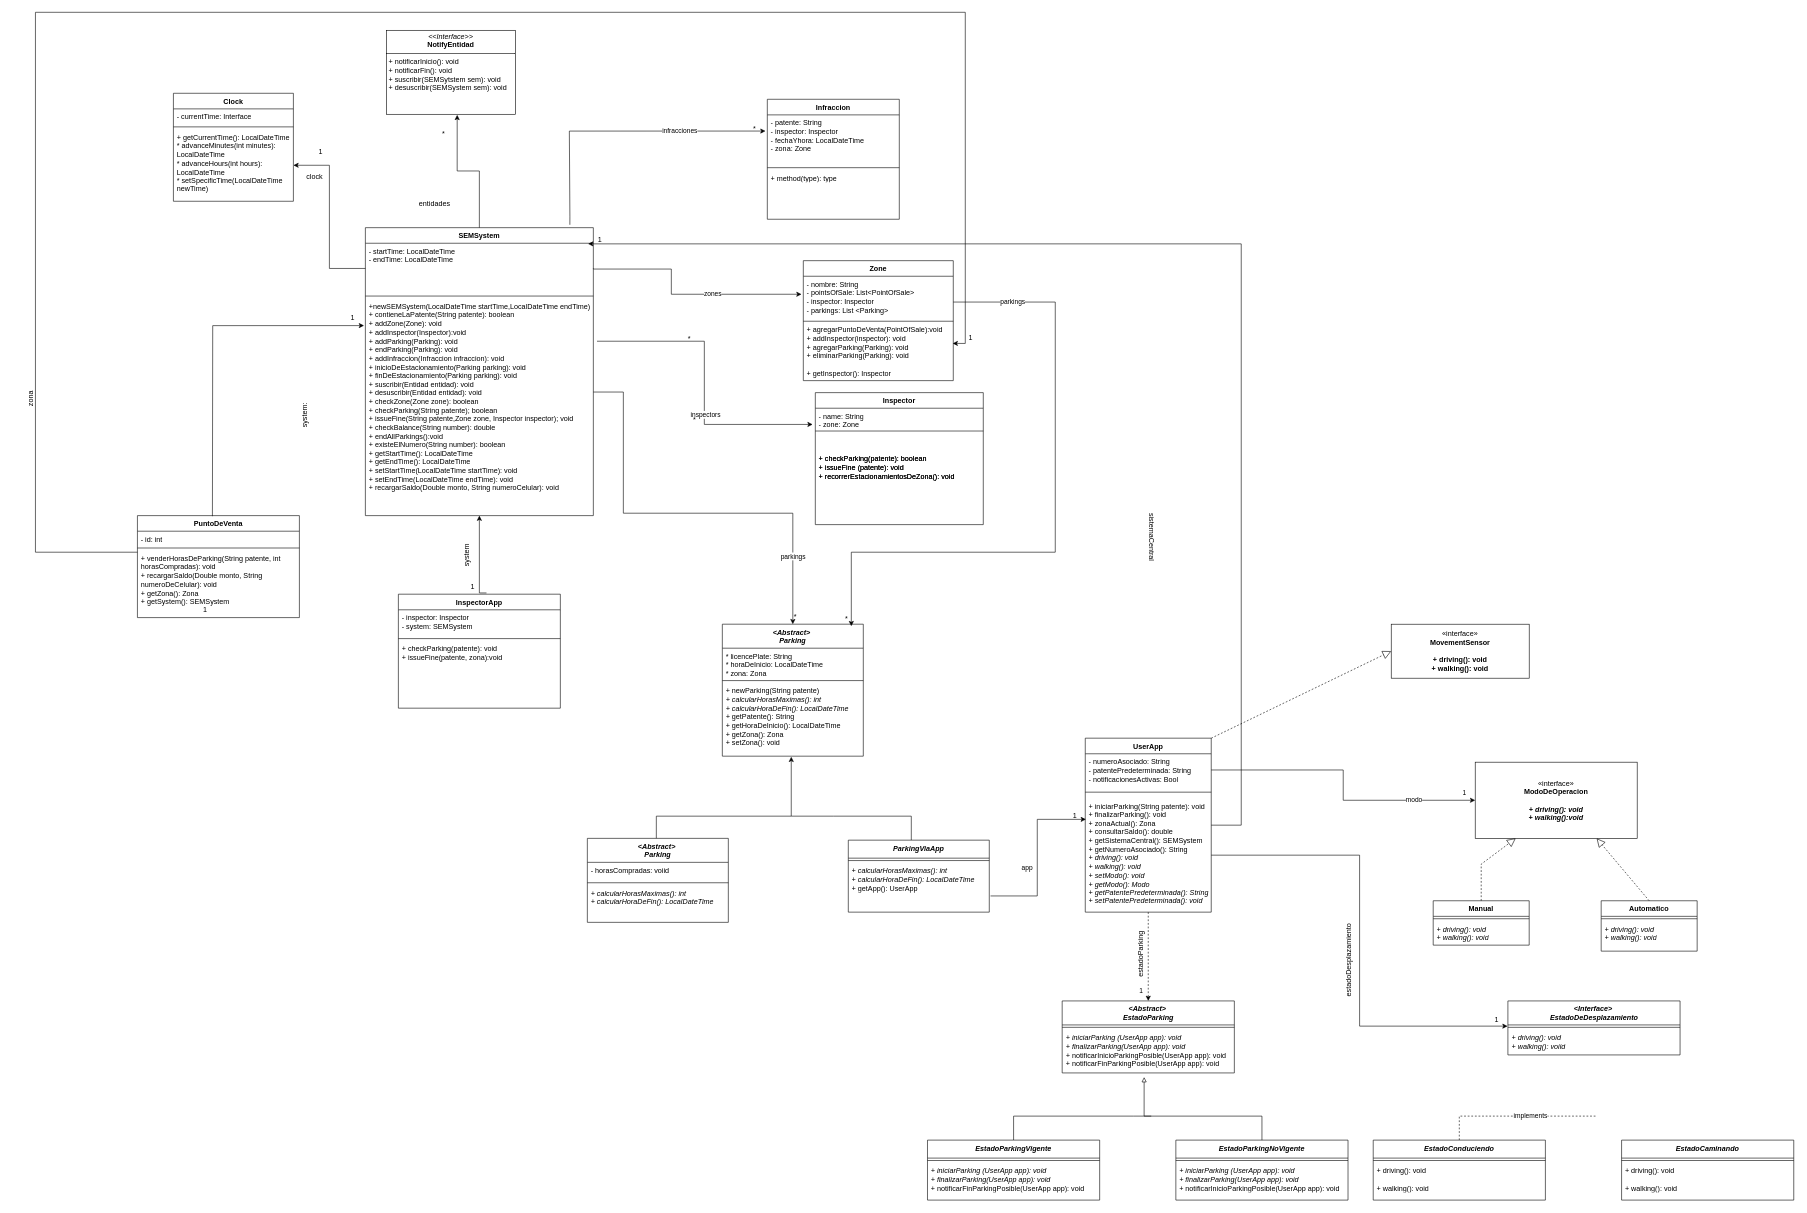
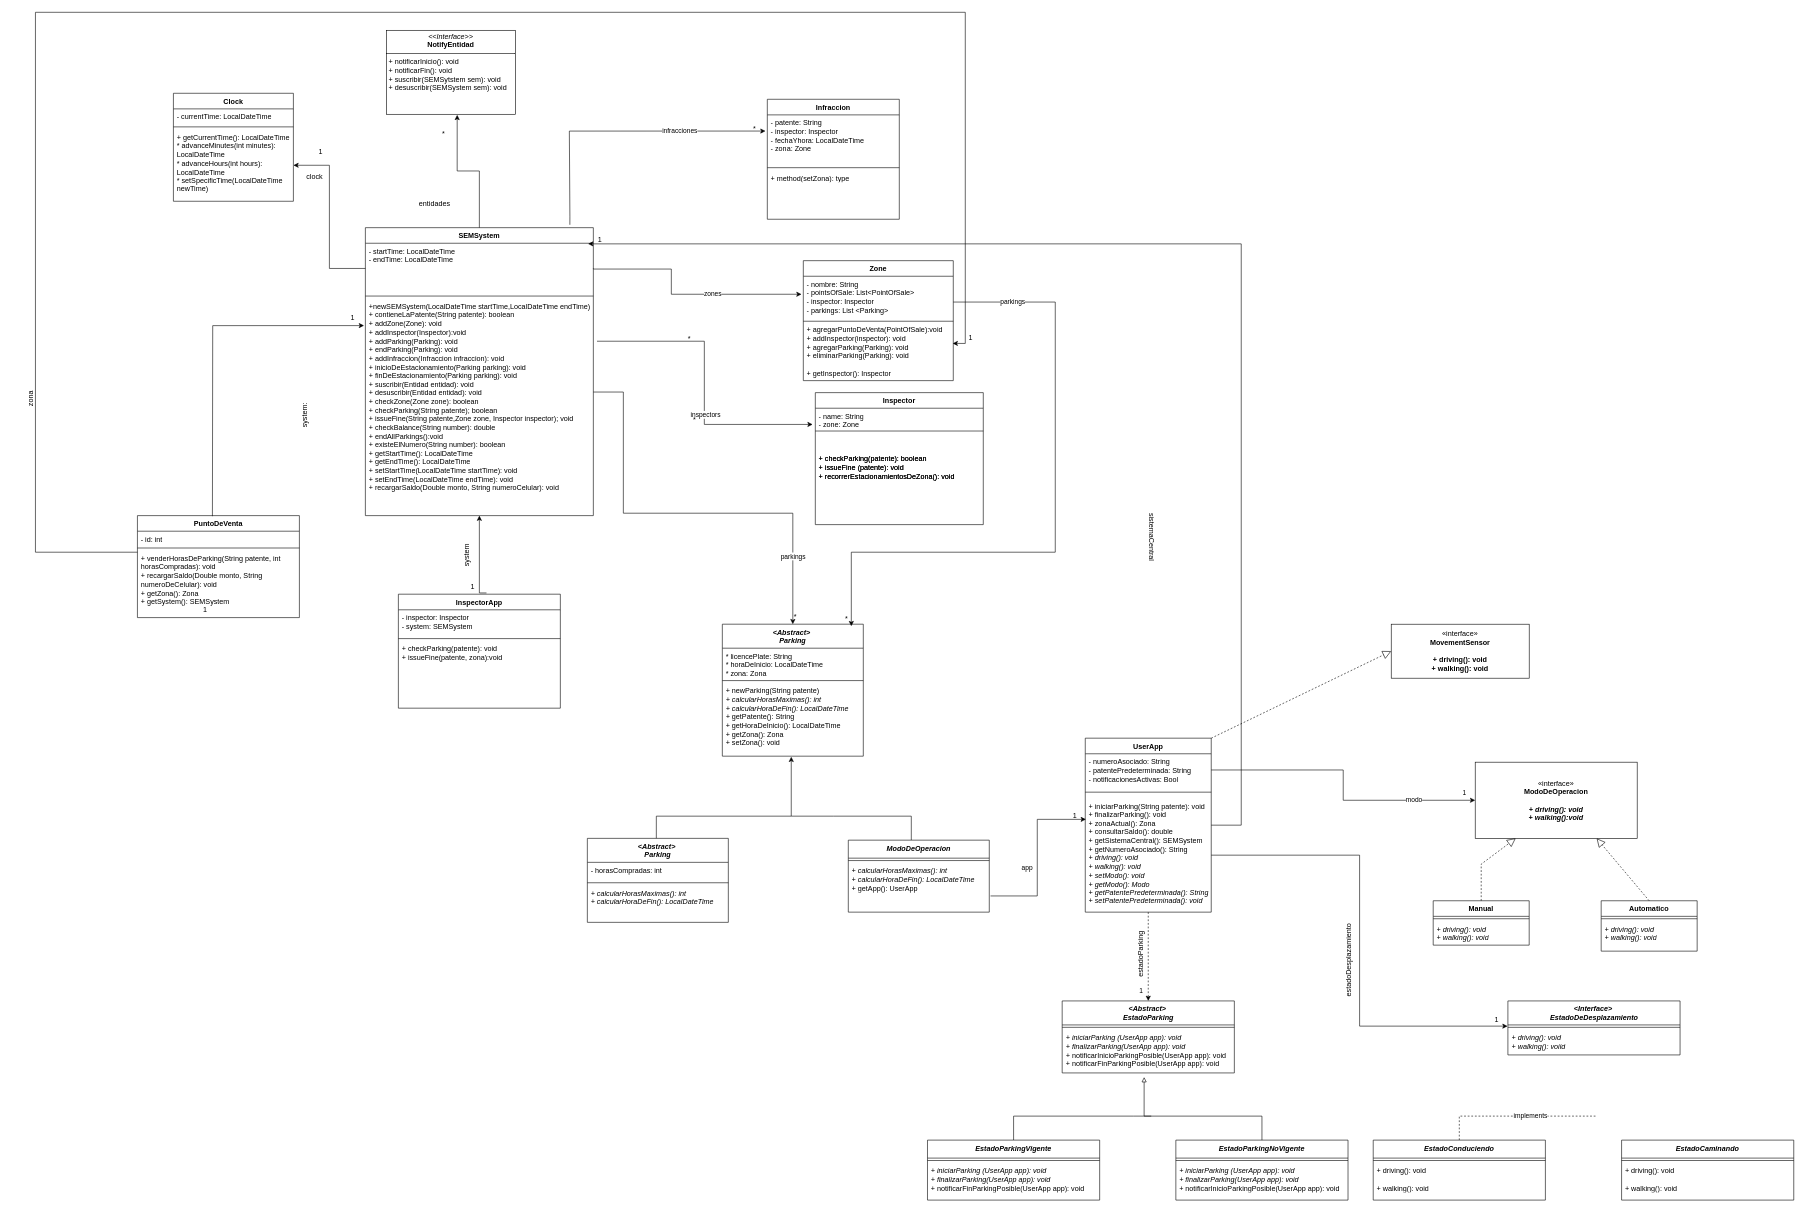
node "- currentTime: Interface": label "- currentTime: Interface" -> "- currentTime: LocalDateTime"
node "+ method(type): type": label "+ method(type): type" -> "+ method(setZona): type"
node "ParkingViaApp": label "ParkingViaApp" -> "ModoDeOperacion"
node "- horasCompradas: voiid": label "- horasCompradas: voiid" -> "- horasCompradas: int"
